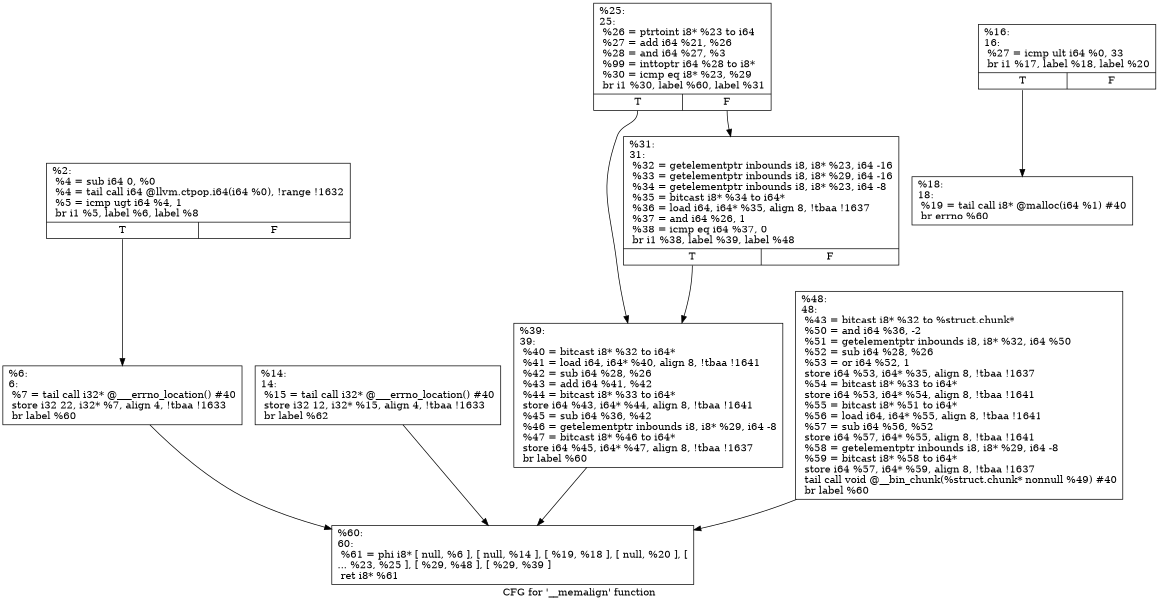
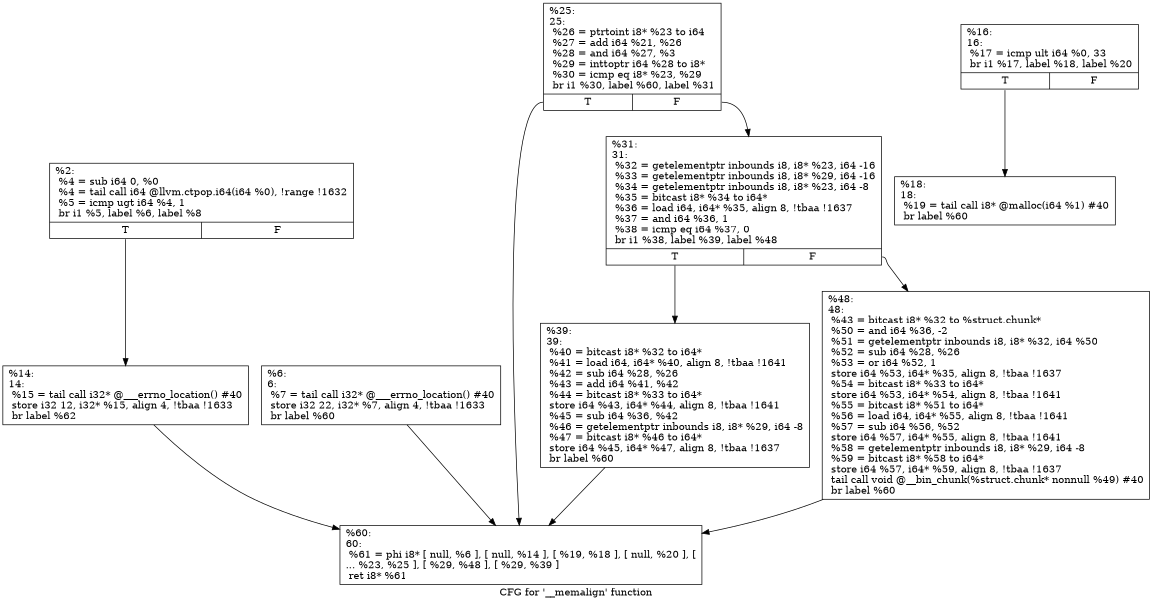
node "%16:": text "%27 = icmp ult i64 %0, 33" -> "%17 = icmp ult i64 %0, 33"
node "%25:": text "%99 = inttoptr i64 %28 to i8*" -> "%29 = inttoptr i64 %28 to i8*"
edge "%25:" -> "%39:": now "%25:" -> "%60:"
node "%18:": text "br errno %60" -> "br label %60"
node "%31:": text "%37 = and i64 %26, 1" -> "%37 = and i64 %36, 1"
edge "%31:" -> "%48:": added
edge "%2:" -> "%6:": now "%2:" -> "%14:"
